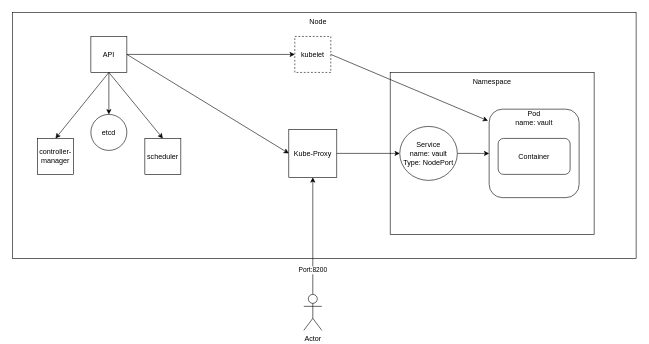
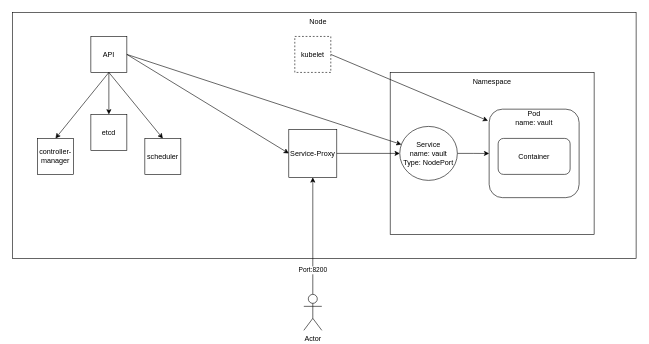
edge "API" -> "kubelet": now "API" -> "Service name: vault Type: NodePort"
node "etcd": shape ellipse -> rectangle
node "Kube-Proxy": label "Kube-Proxy" -> "Service-Proxy"
